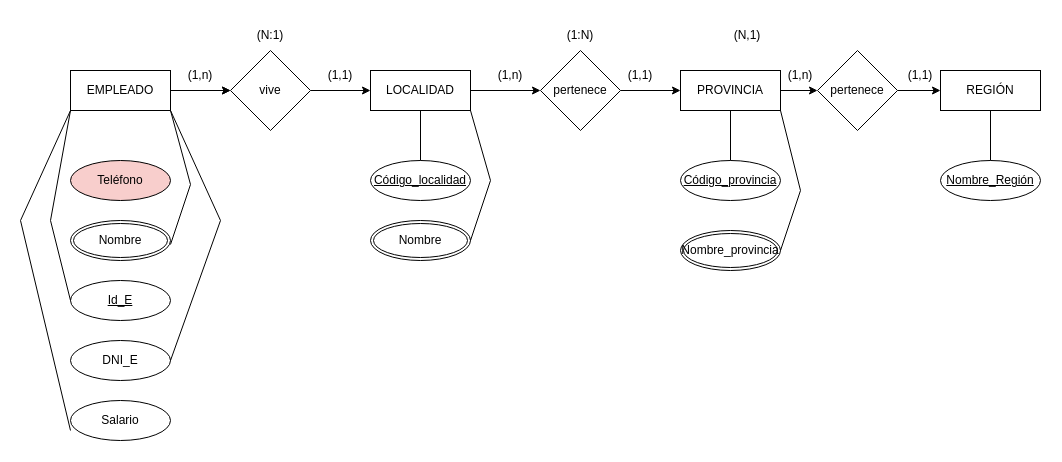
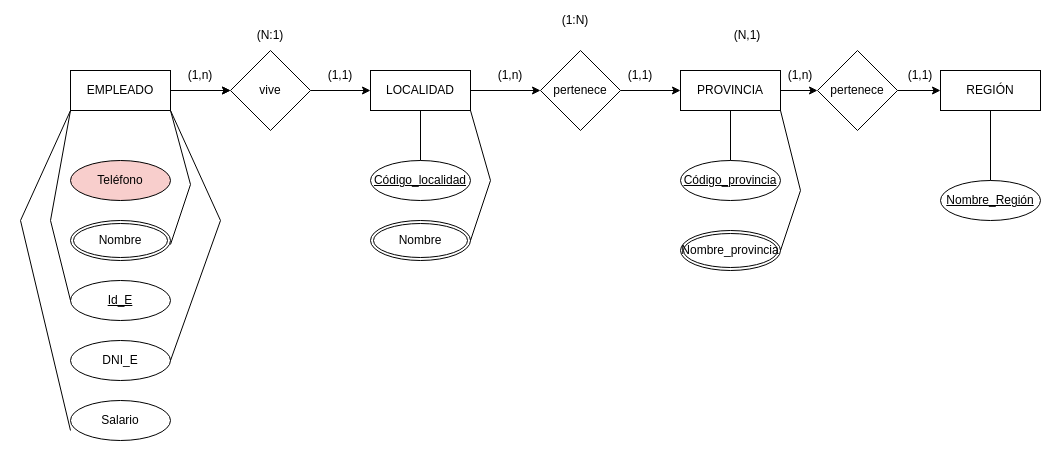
node "(1:N)": moved (581, 36) -> (576, 21)
node "Nombre_Región": moved (991, 181) -> (991, 201)
